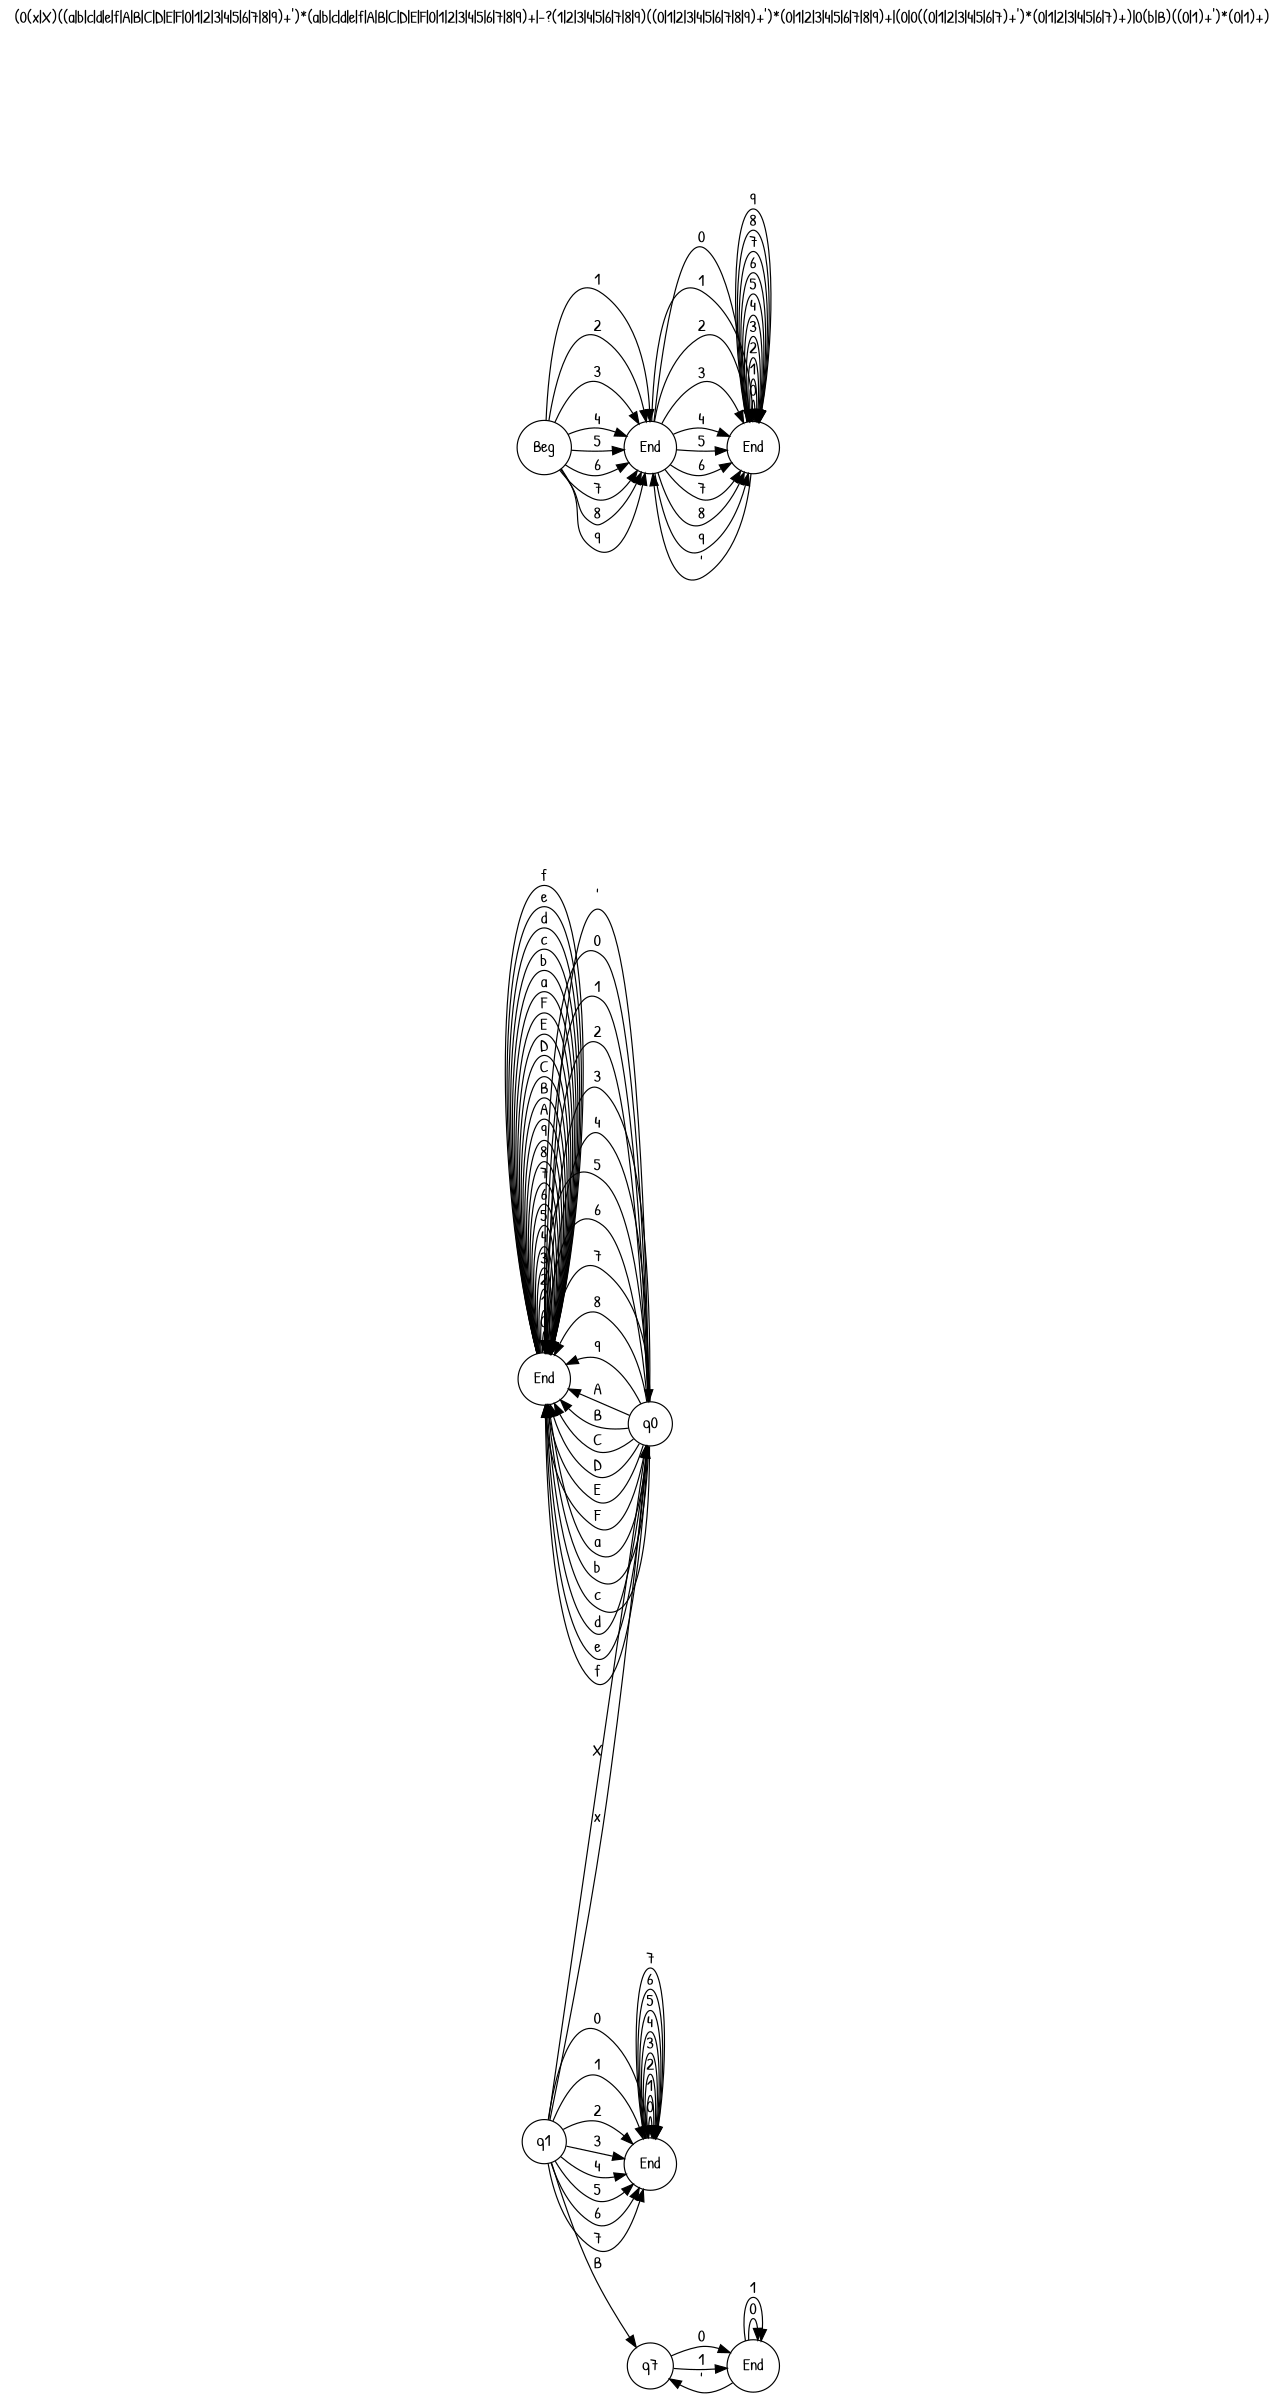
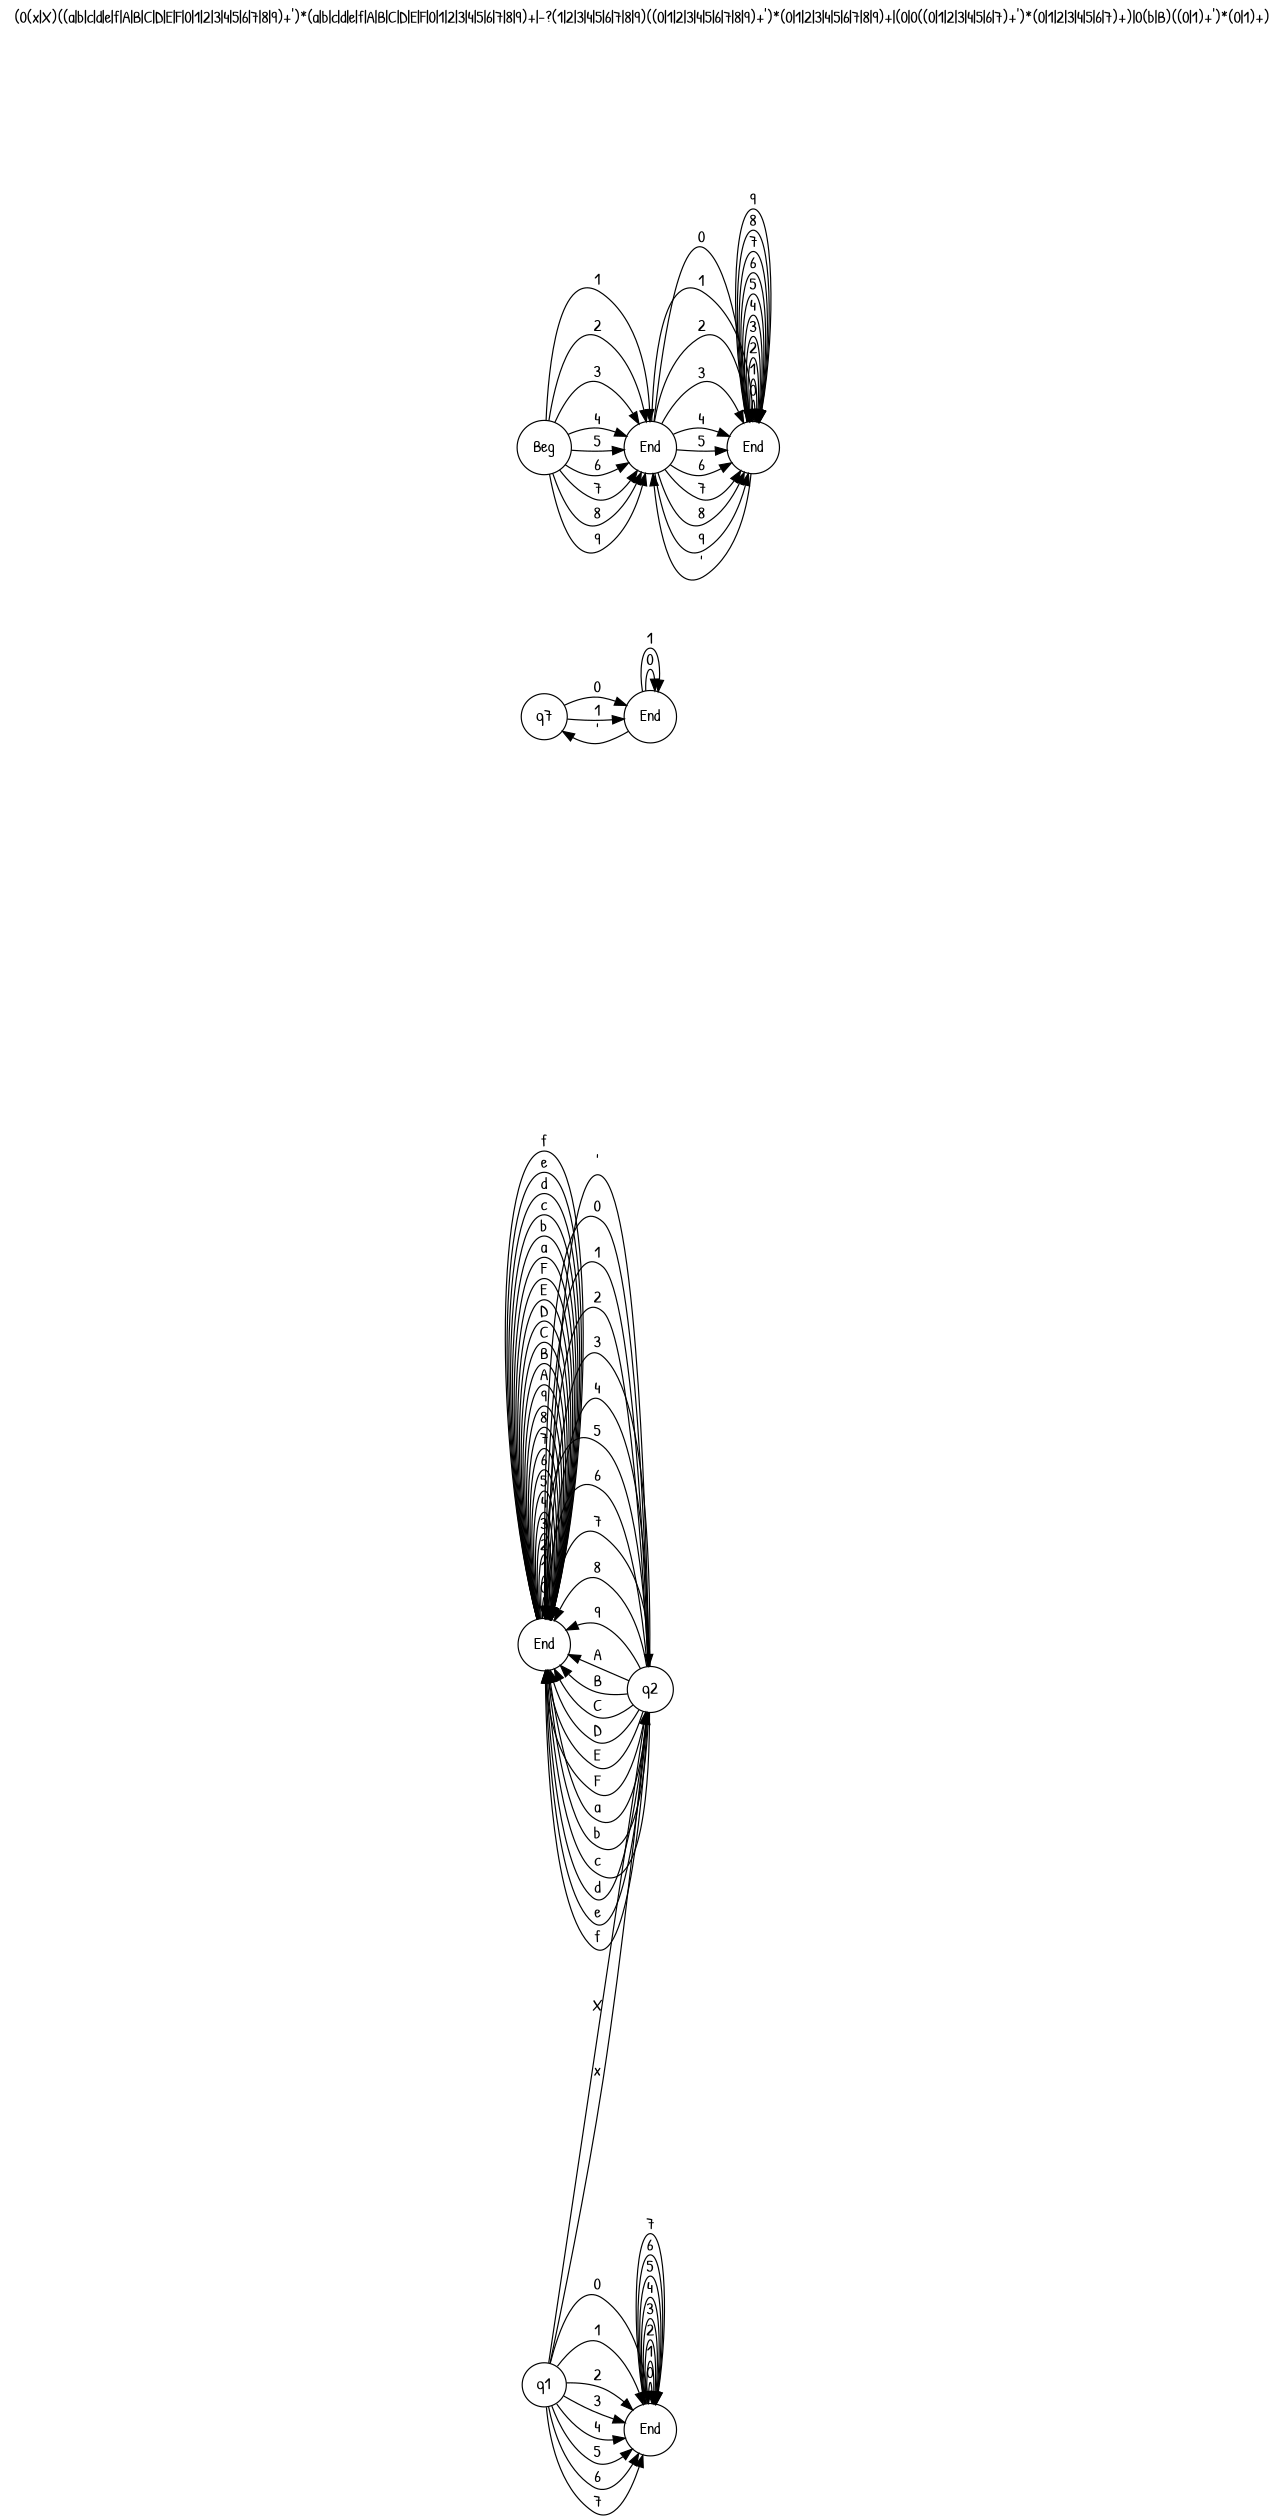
node "q0": label "q0" -> "q2"
edge "q1" -> "q7": removed, label "B"
